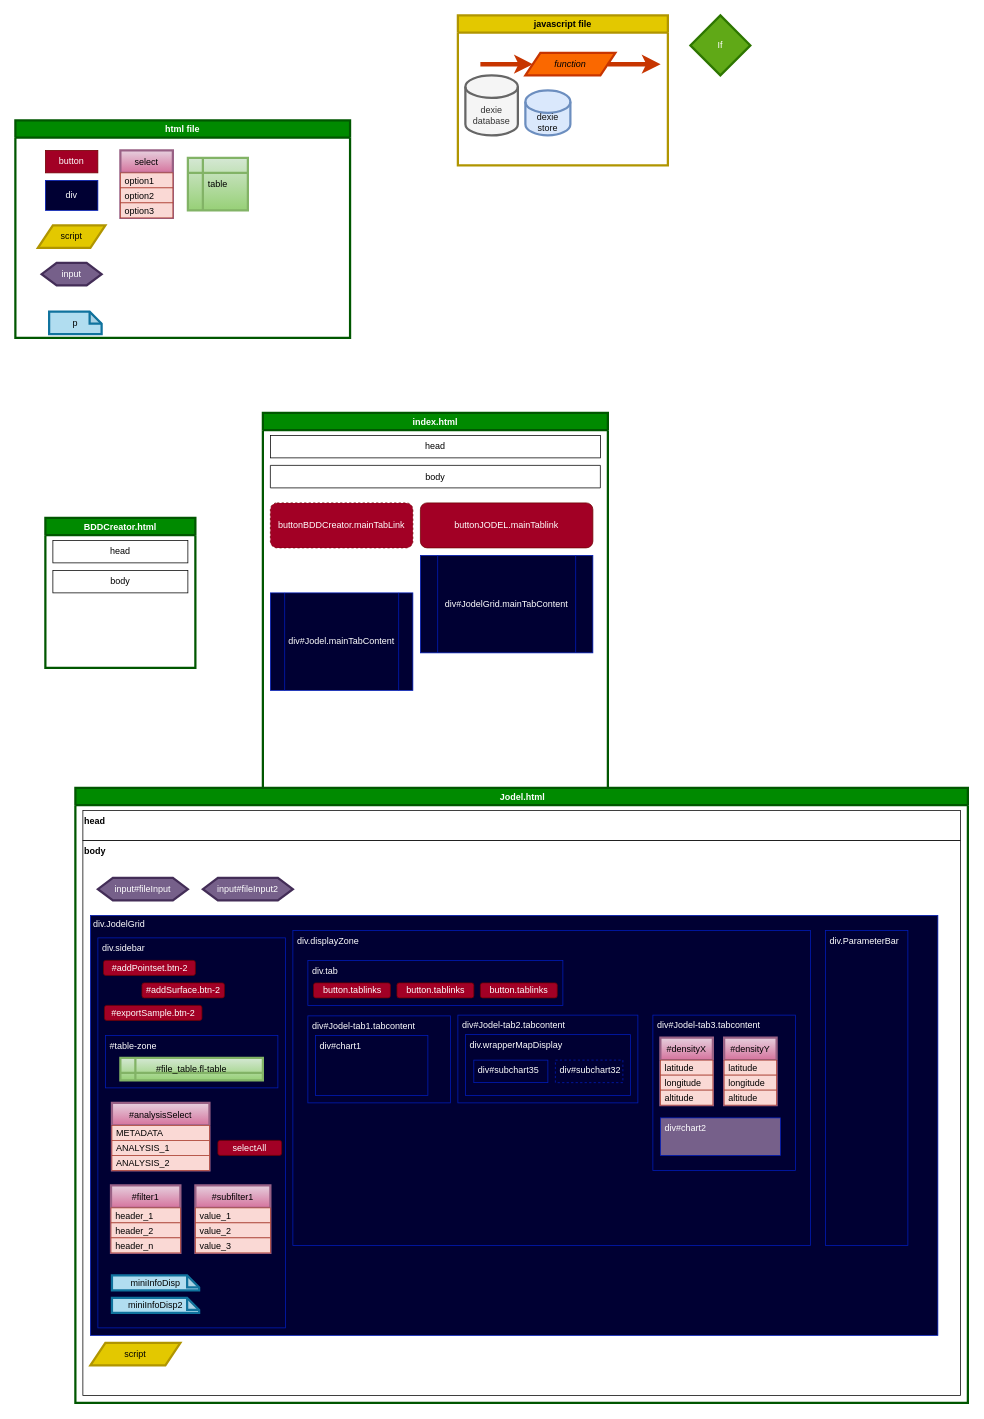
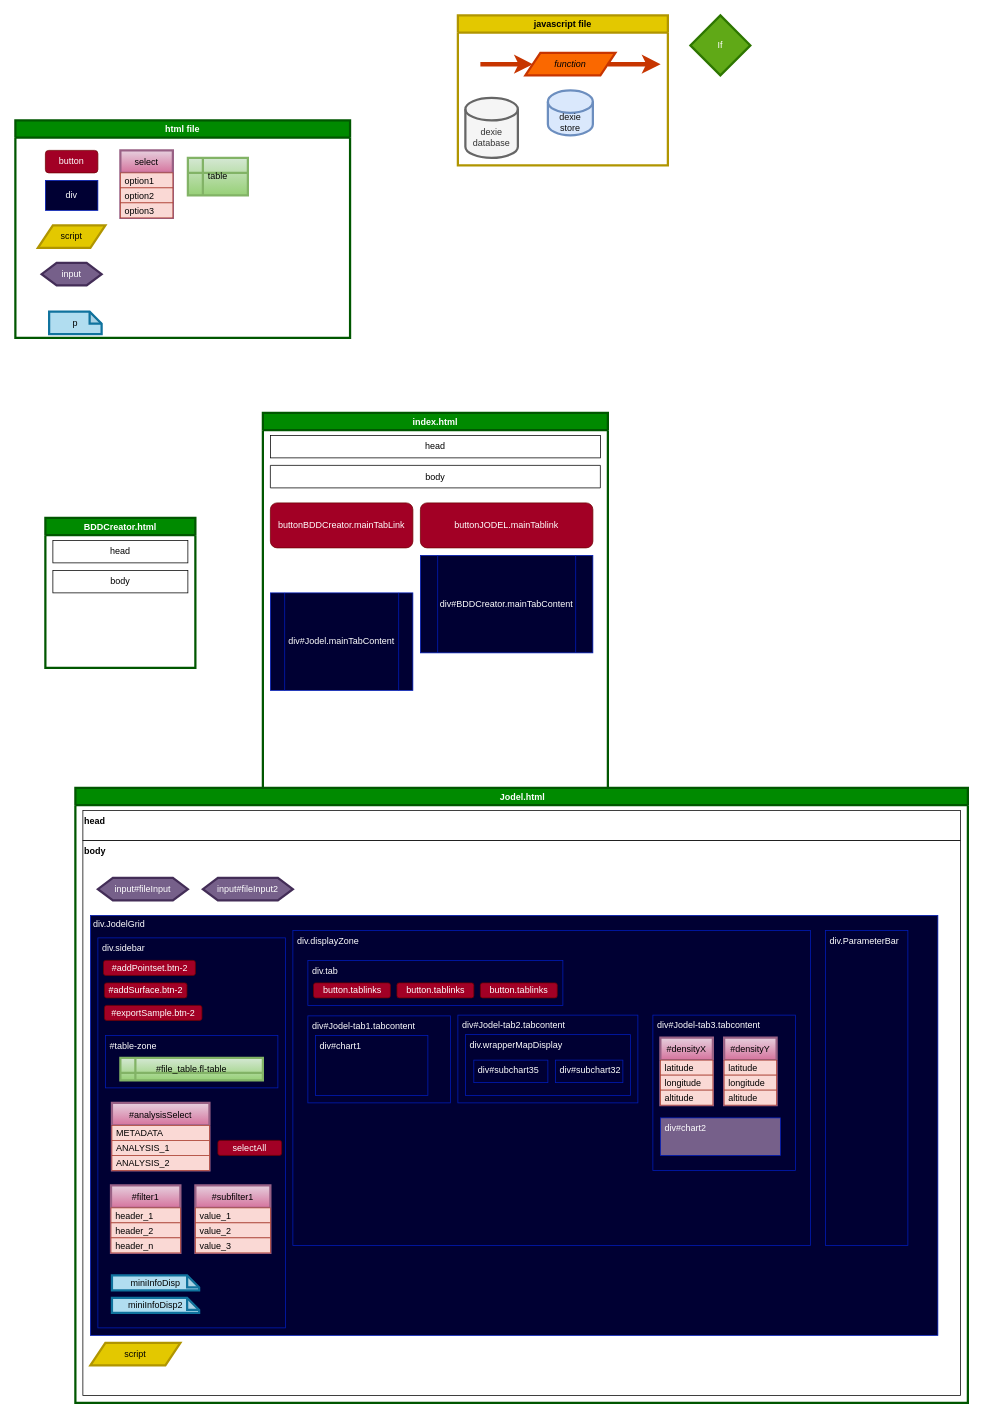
node "dexie database": moved (492, 105) -> (492, 128)
node "dexie store": moved (548, 113) -> (570, 113)
node "button": shape rectangle -> rounded rectangle
node "table": size 60x53 -> 60x38
node "buttonBDDCreator.mainTabLink": style dashed -> solid
node "div#JodelGrid.mainTabContent": label "div#JodelGrid.mainTabContent" -> "div#BDDCreator.mainTabContent"
node "#addSurface.btn-2": moved (183, 990) -> (146, 990)
node "div#subchart32": style dashed -> solid
